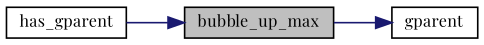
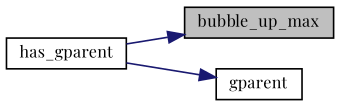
edge "bubble_up_max" -> "gparent": now "has_gparent" -> "gparent"
